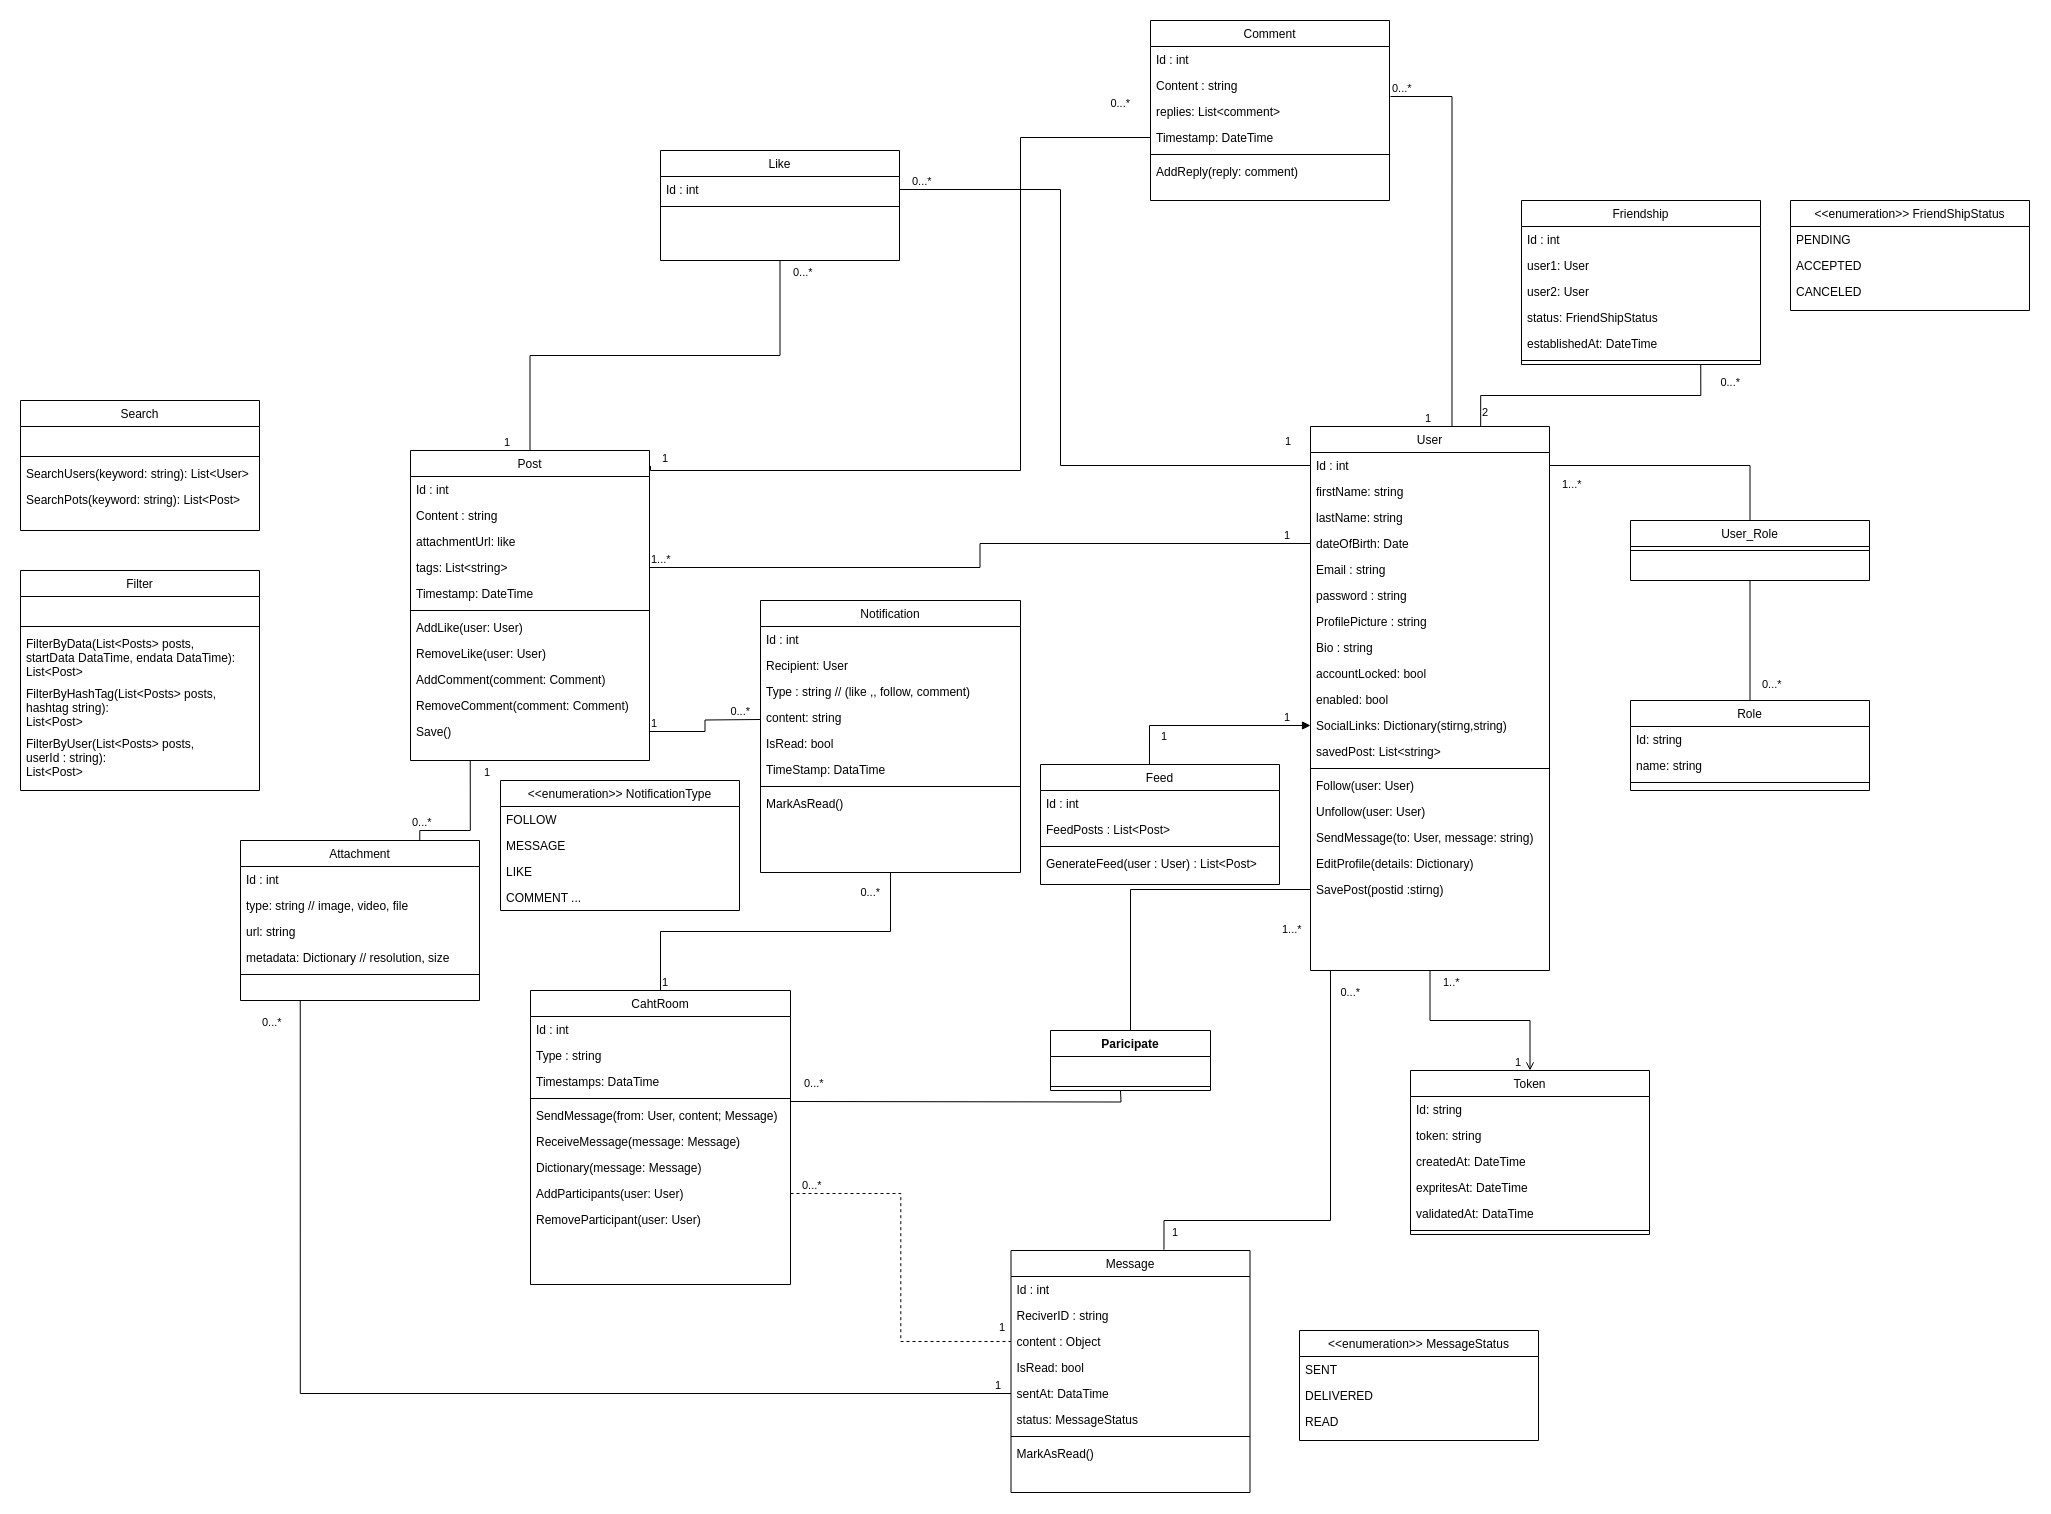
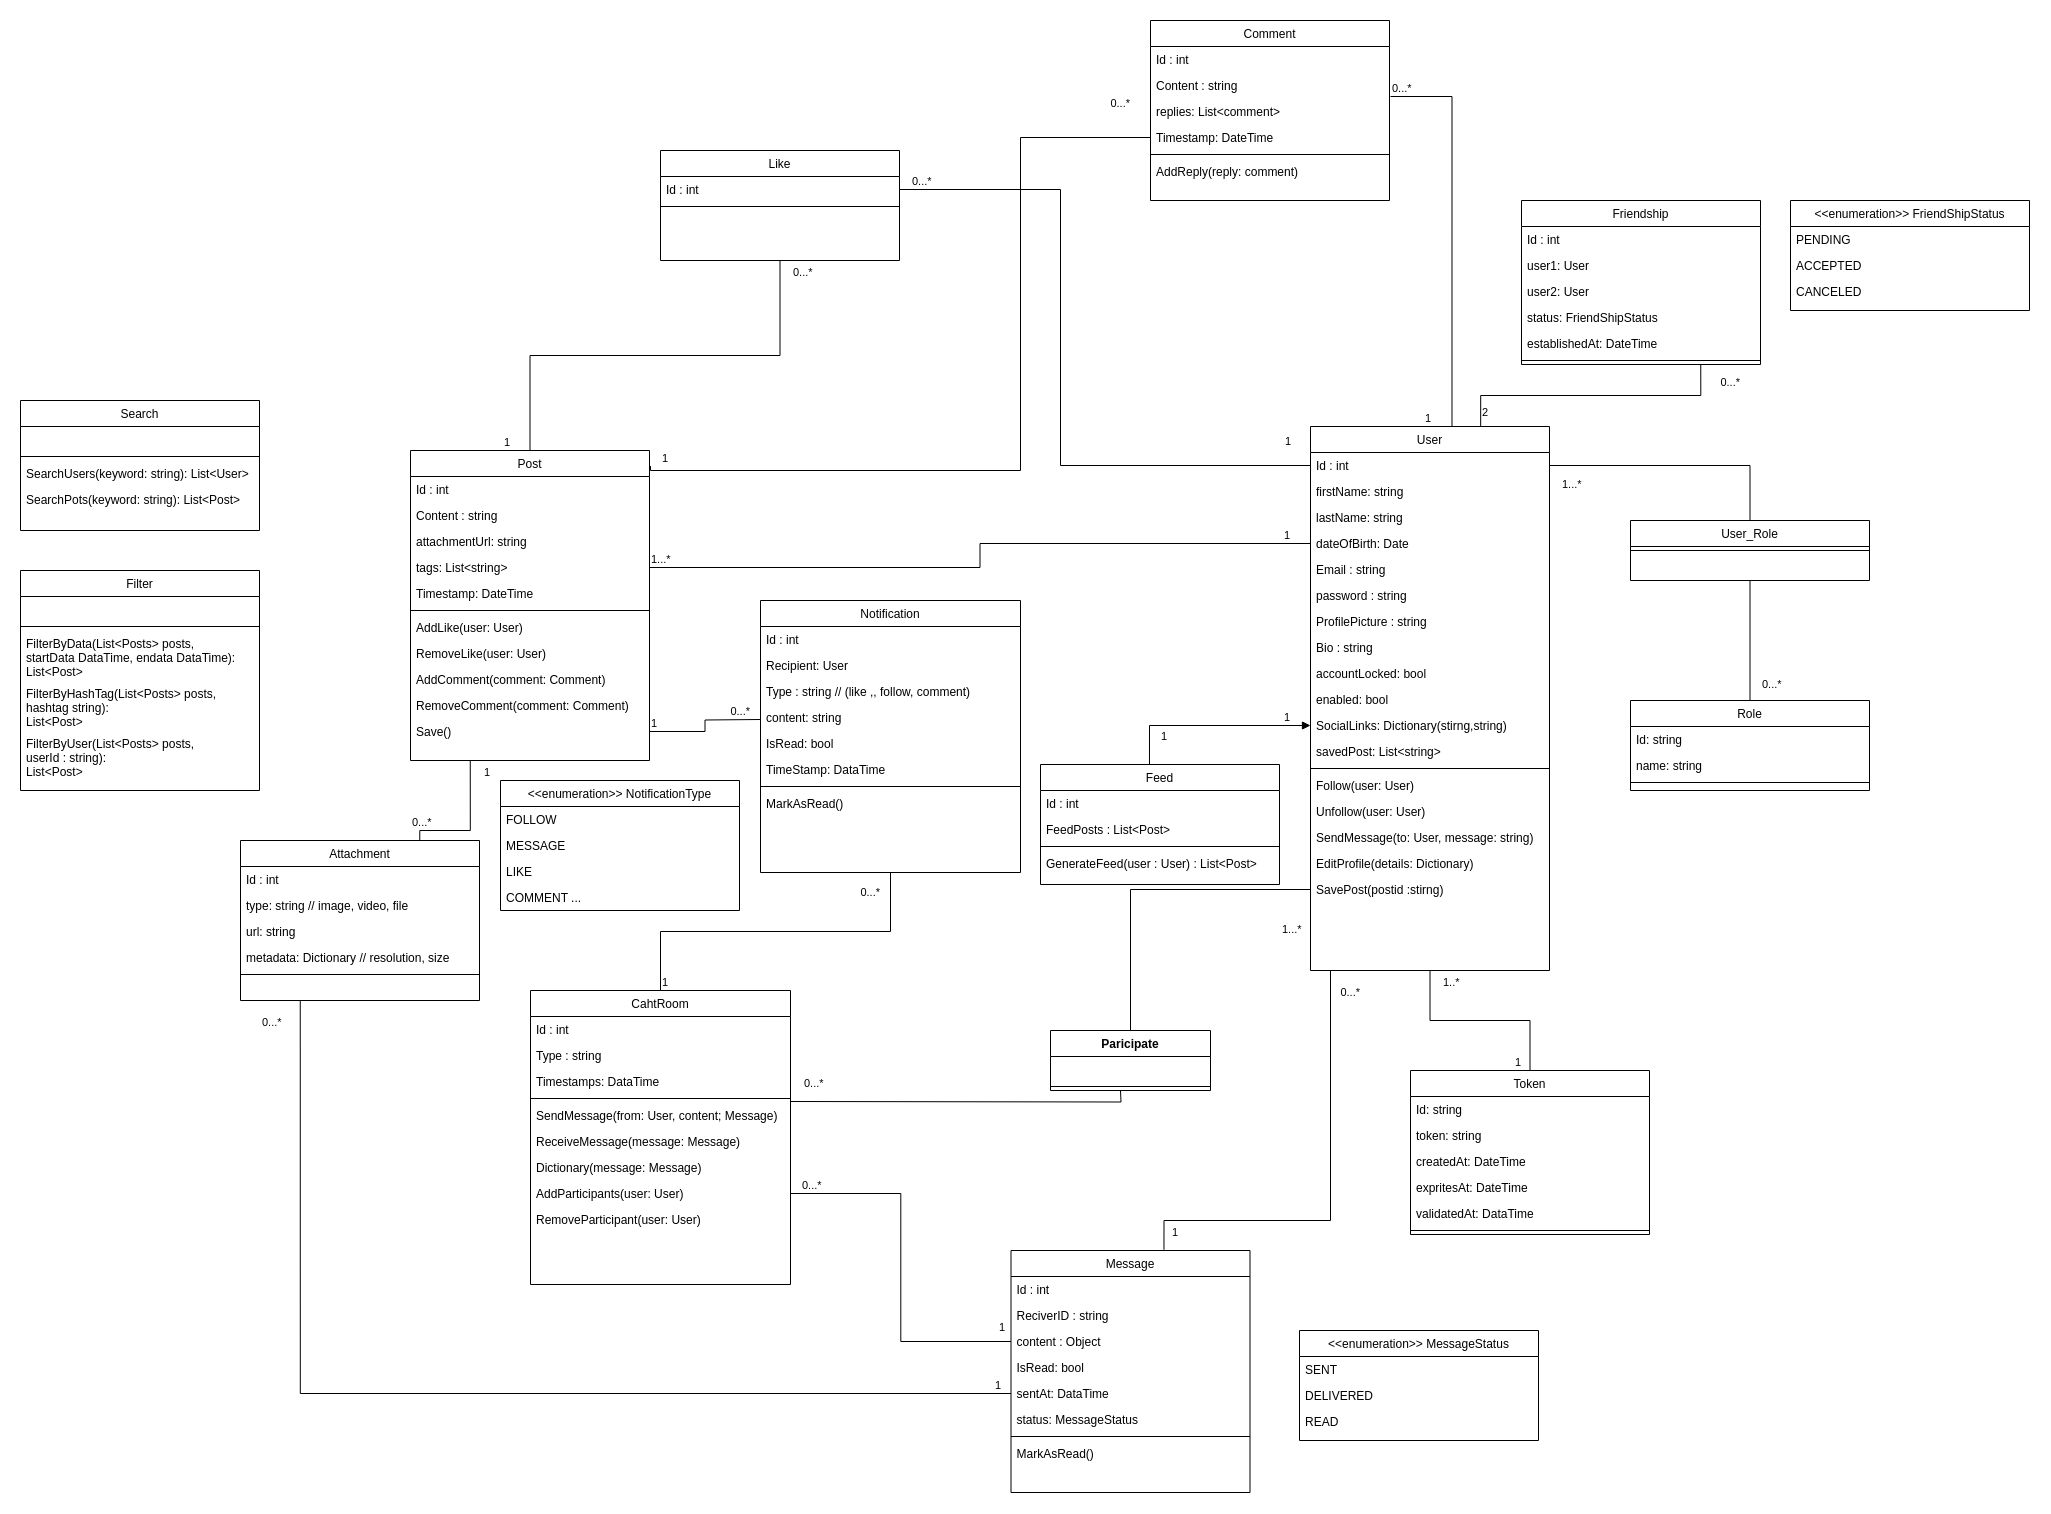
node "attachmentUrl: like": label "attachmentUrl: like" -> "attachmentUrl: string"
edge "User" -> "Token": arrowhead open -> none
edge "AddParticipants(user: User)" -- "content : Object": style dashed -> solid
